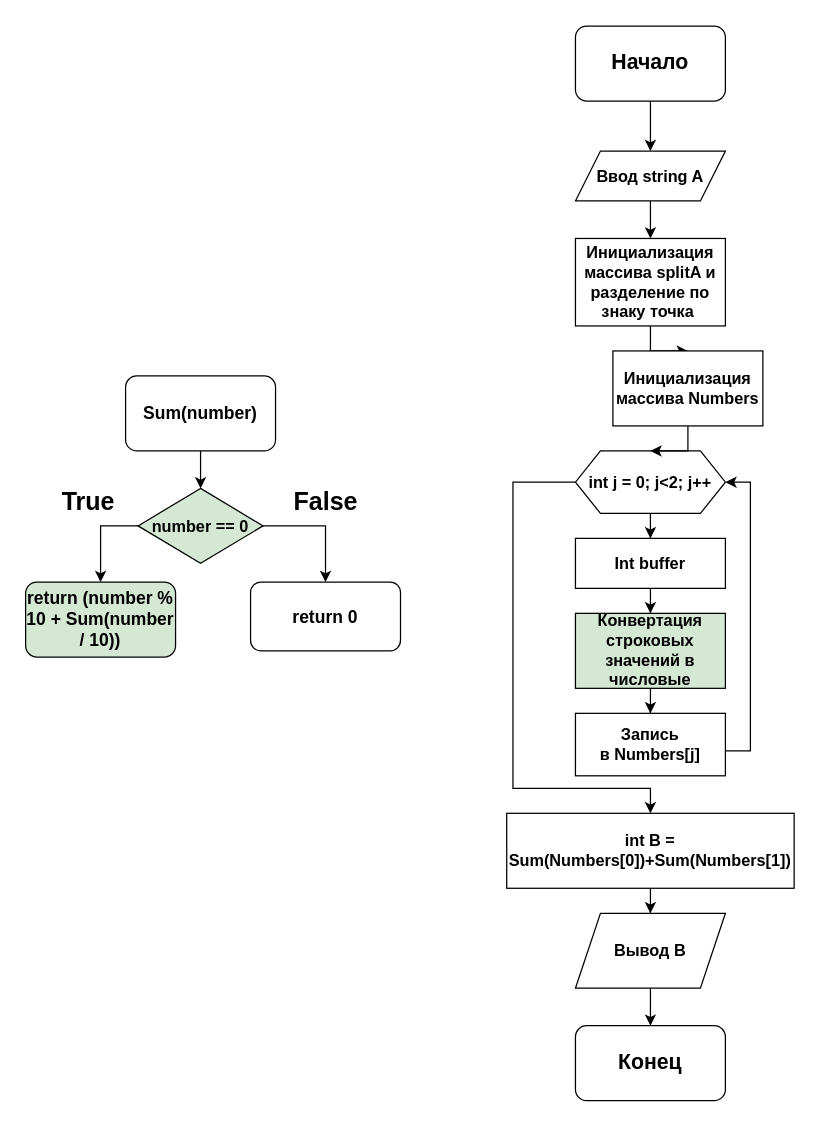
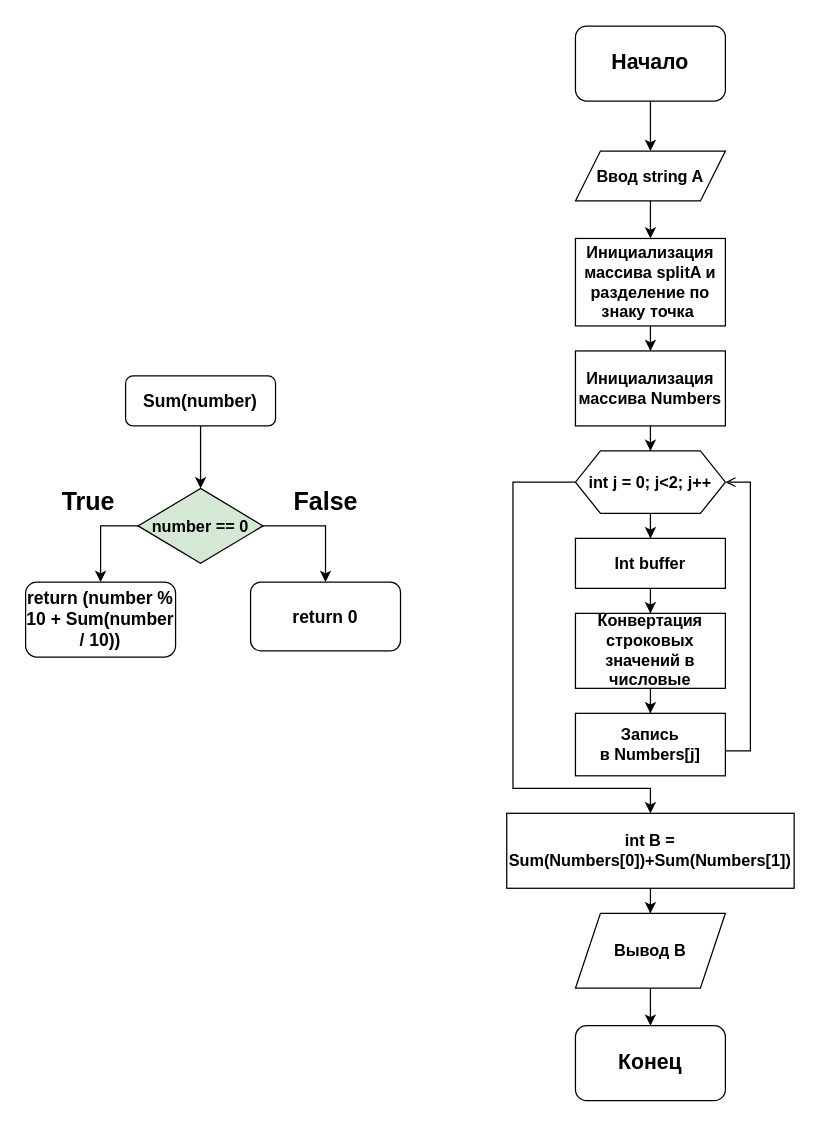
node "Инициализация массива Numbers": moved (688, 388) -> (651, 388)
node "Sum(number)": size 150x75 -> 150x50
edge "Запись в Numbers[j]" -> "int j = 0; j<2; j++": arrowhead classic -> open
node "return (number % 10 + Sum(number / 10))": fillcolor #d5e8d4 -> #ffffff
node "Конвертация строковых значений в числовые": fillcolor #d5e8d4 -> #ffffff
